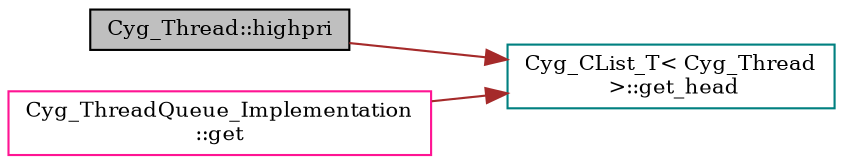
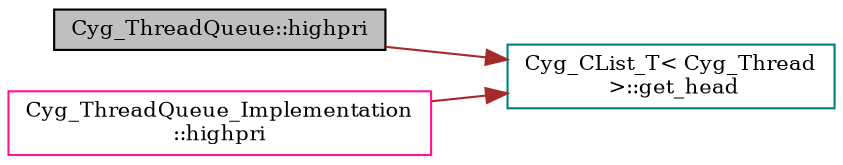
node "Cyg_Thread::highpri": label "Cyg_Thread::highpri" -> "Cyg_ThreadQueue::highpri"
node "Cyg_ThreadQueue_Implementation ::get": label "Cyg_ThreadQueue_Implementation ::get" -> "Cyg_ThreadQueue_Implementation ::highpri"
